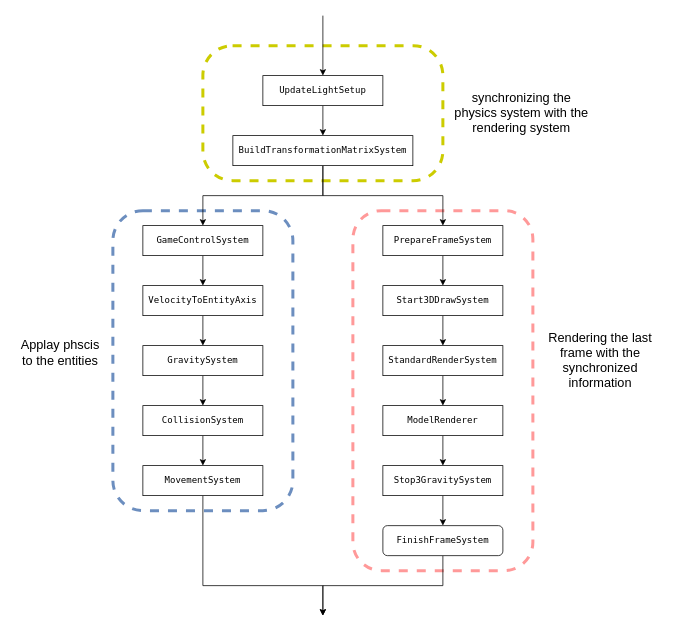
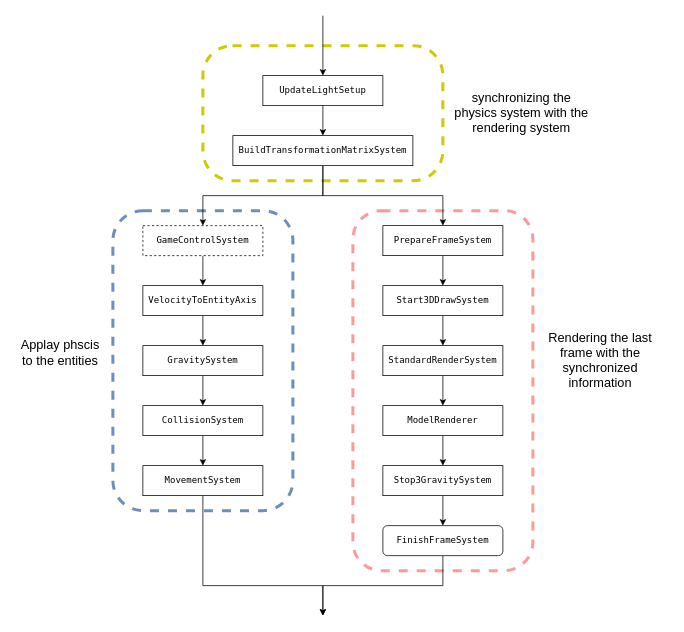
node "GameControlSystem": style solid -> dashed
